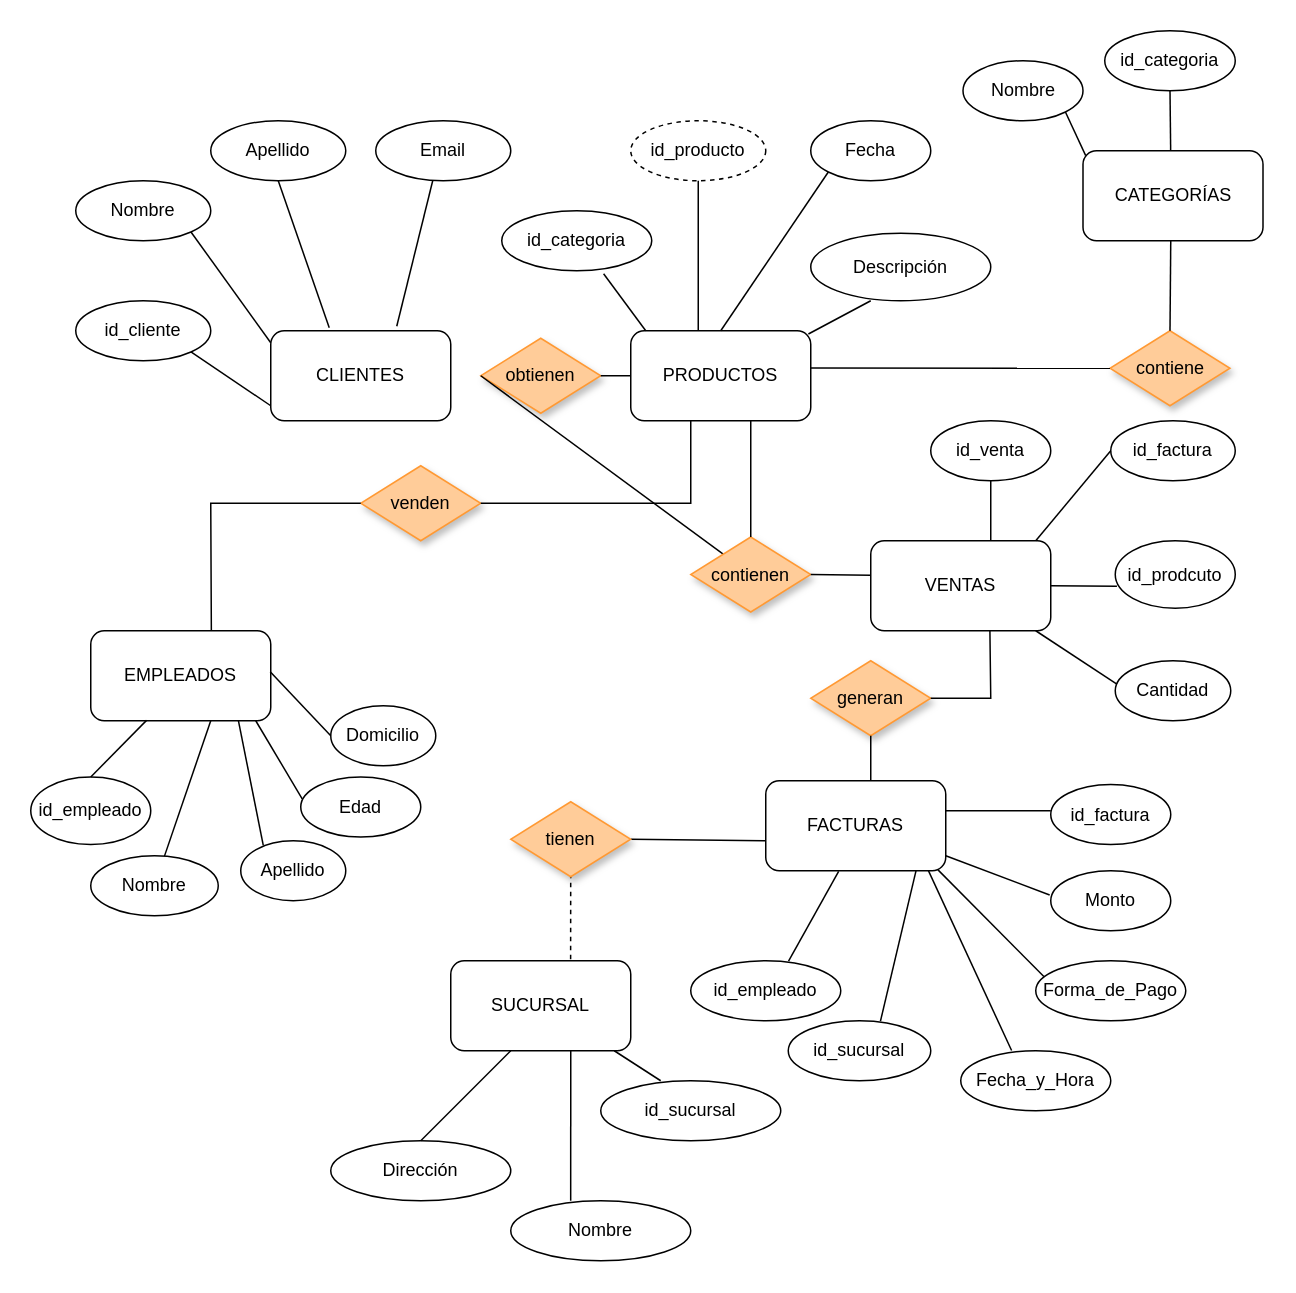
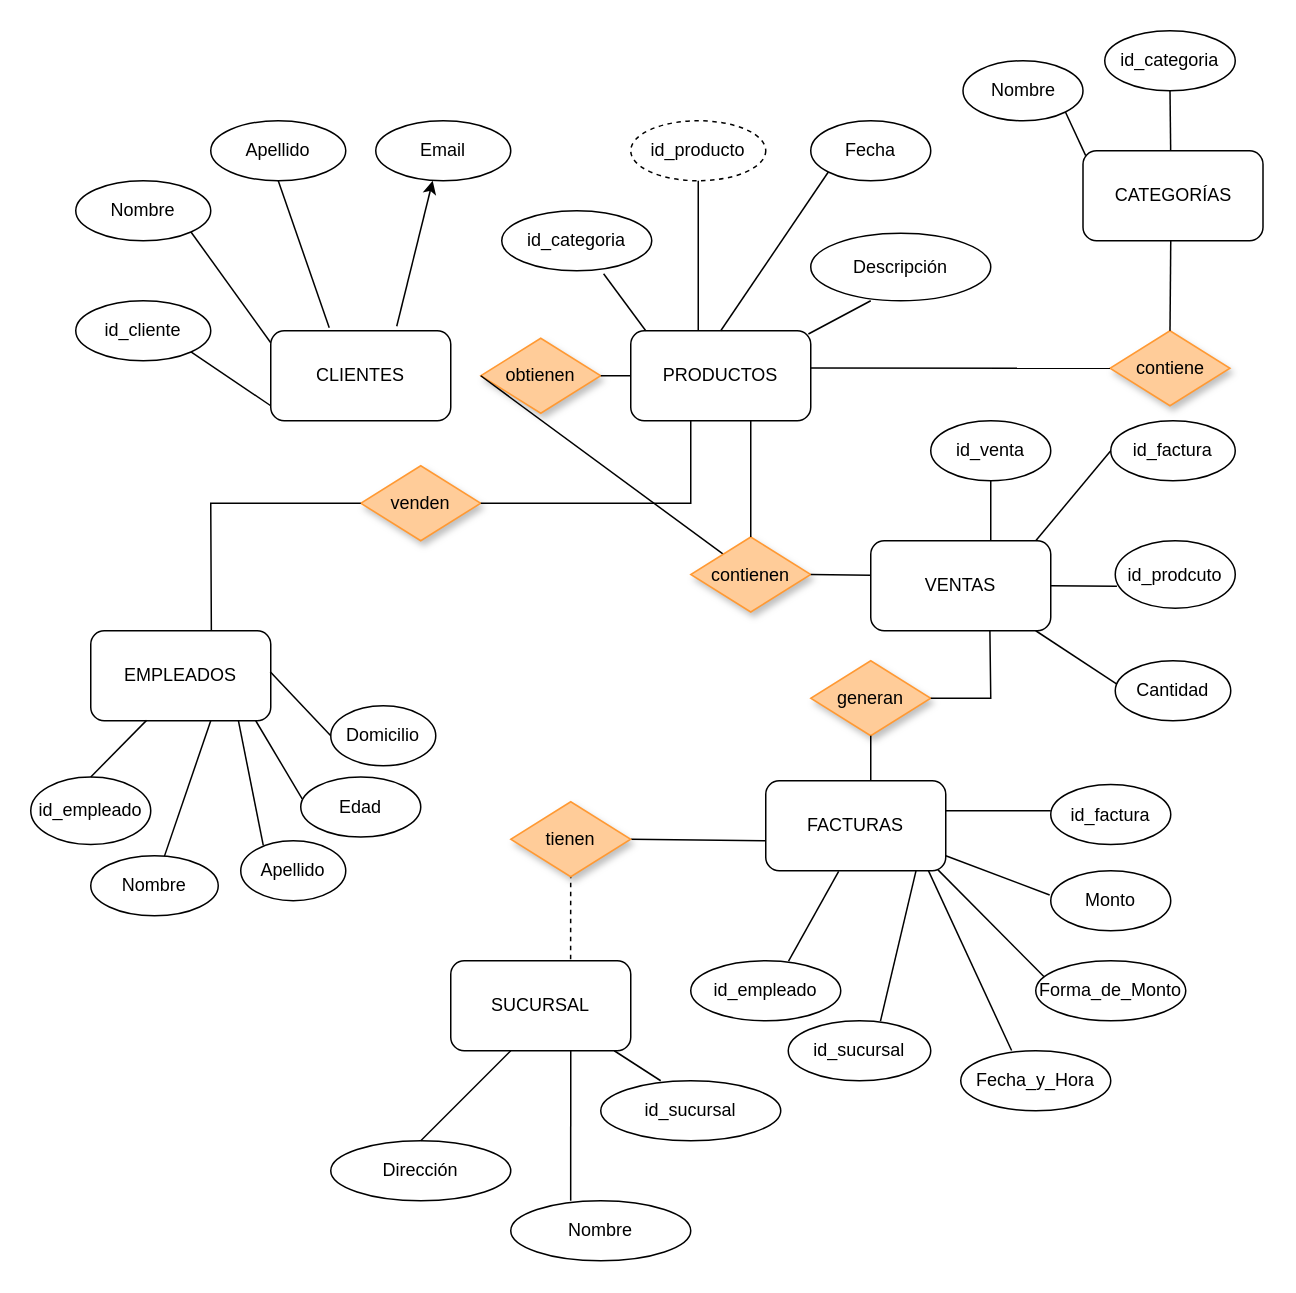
edge "Email" -- "CLIENTES": arrowhead none -> classic
node "Forma_de_Pago": label "Forma_de_Pago" -> "Forma_de_Monto"
